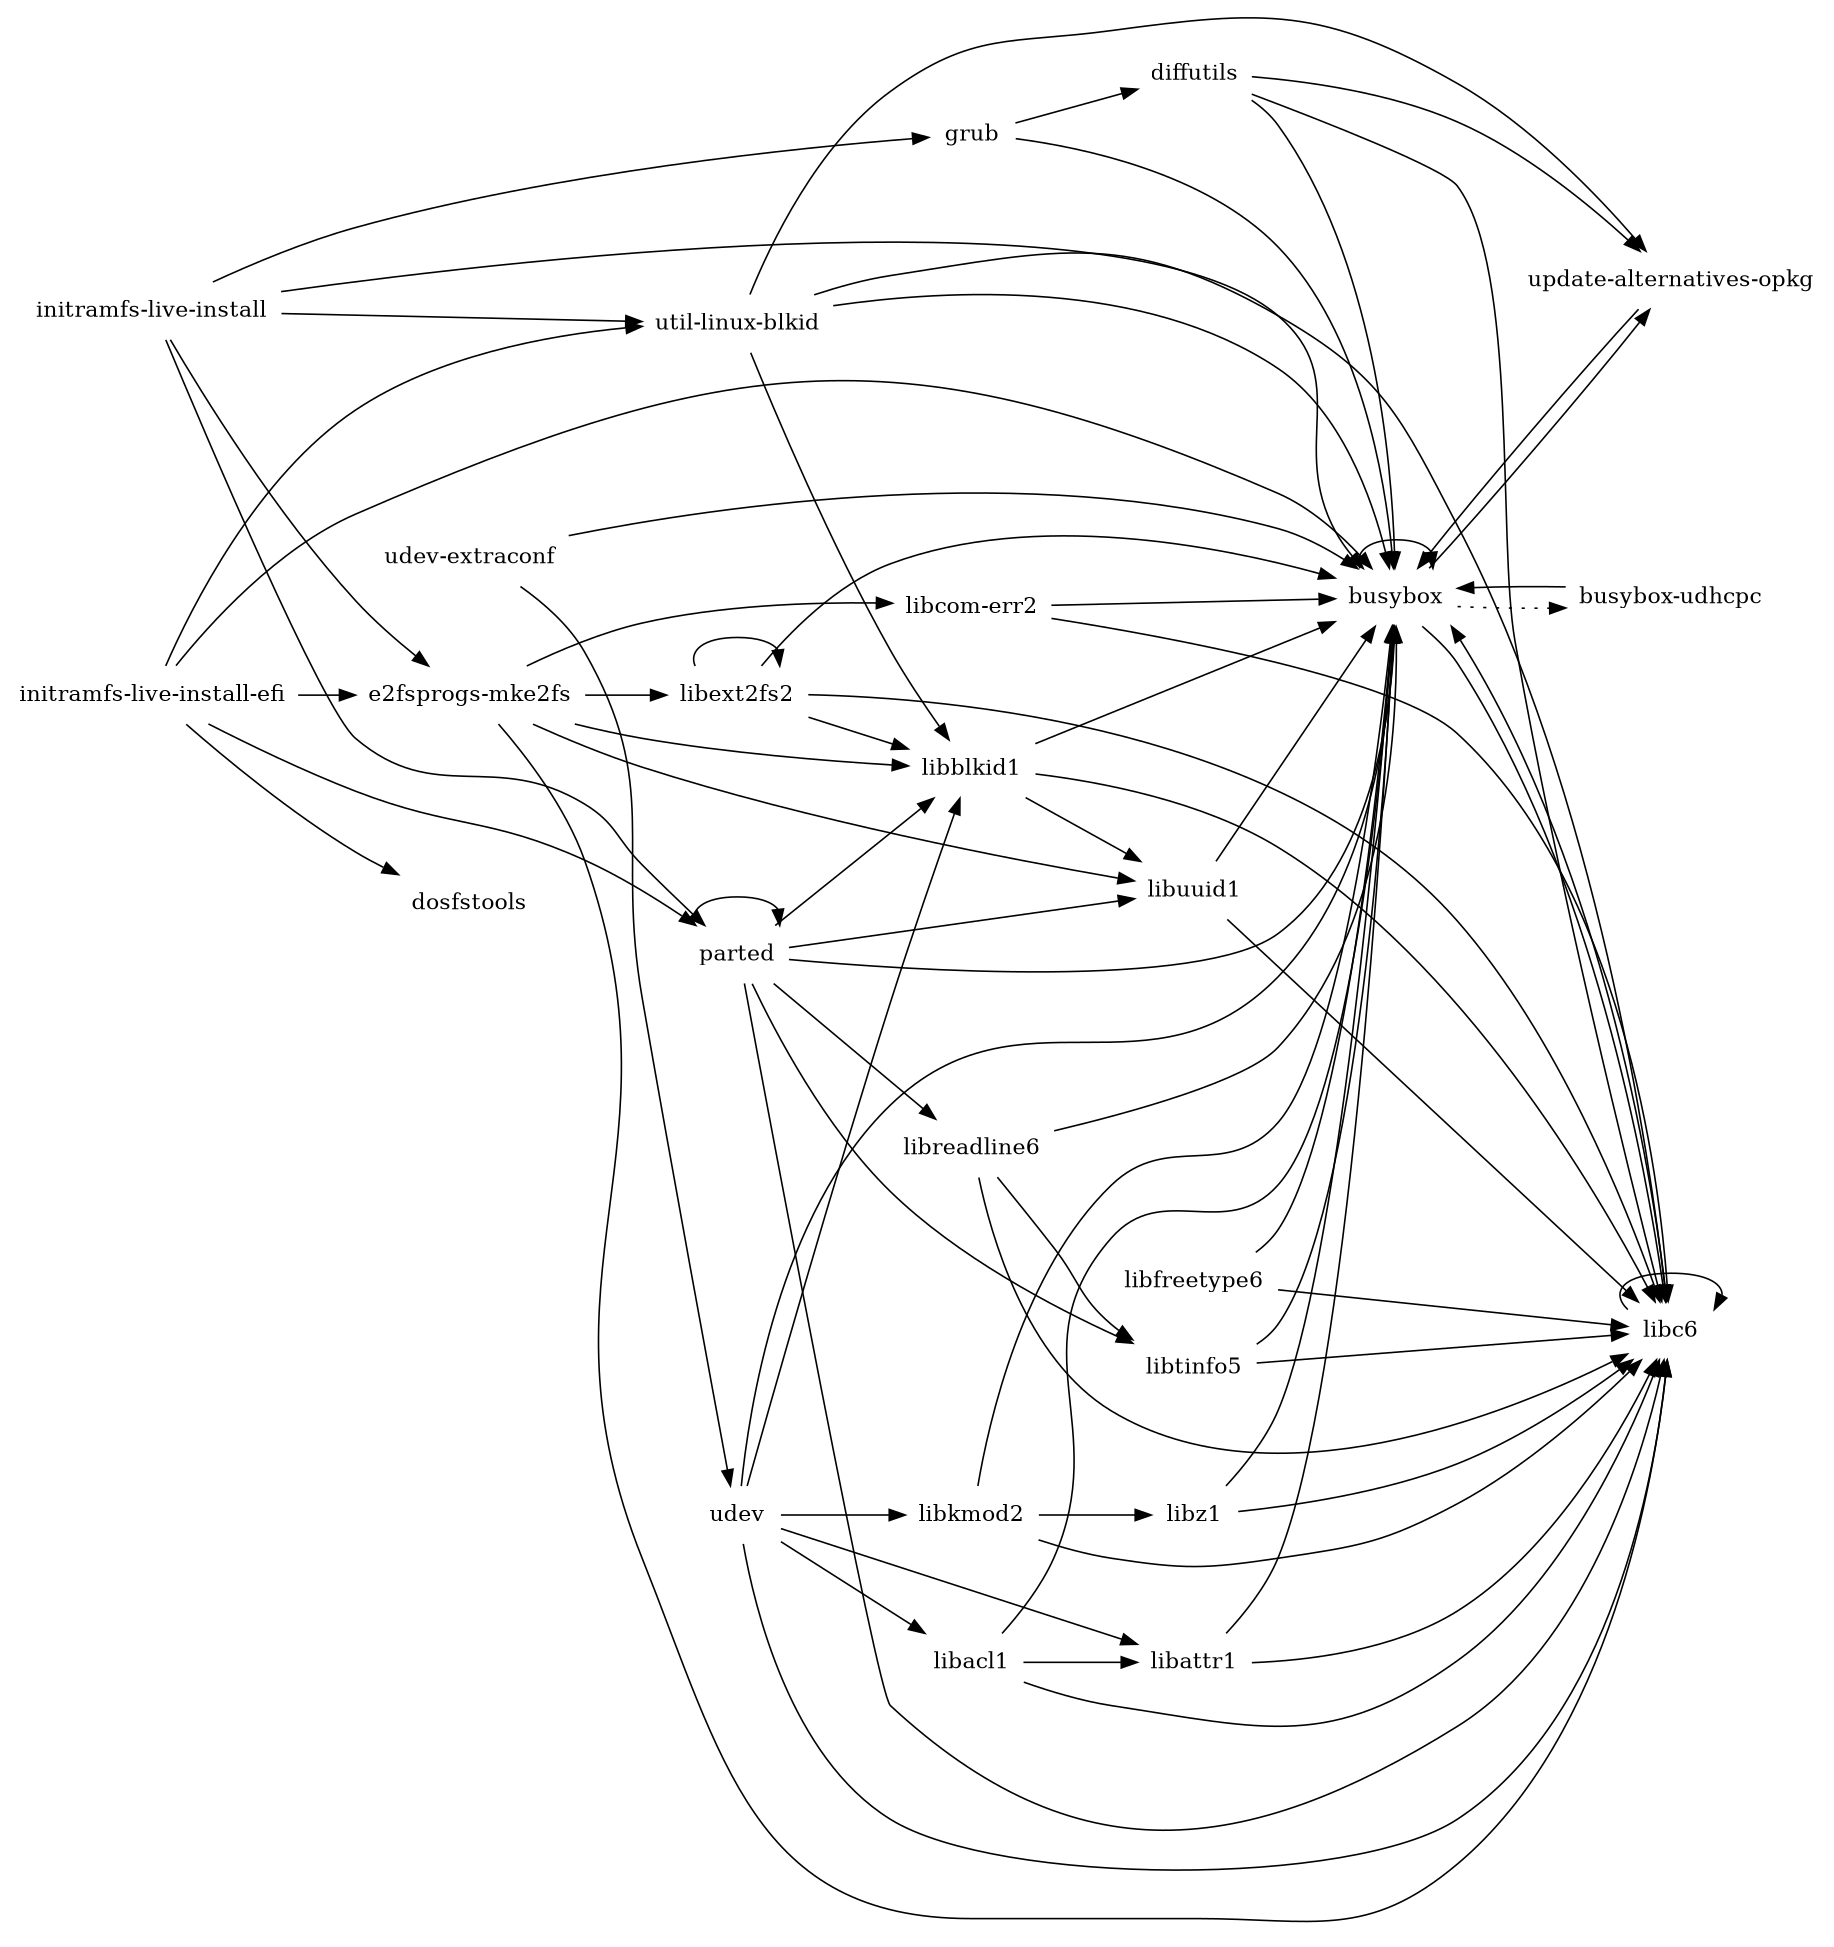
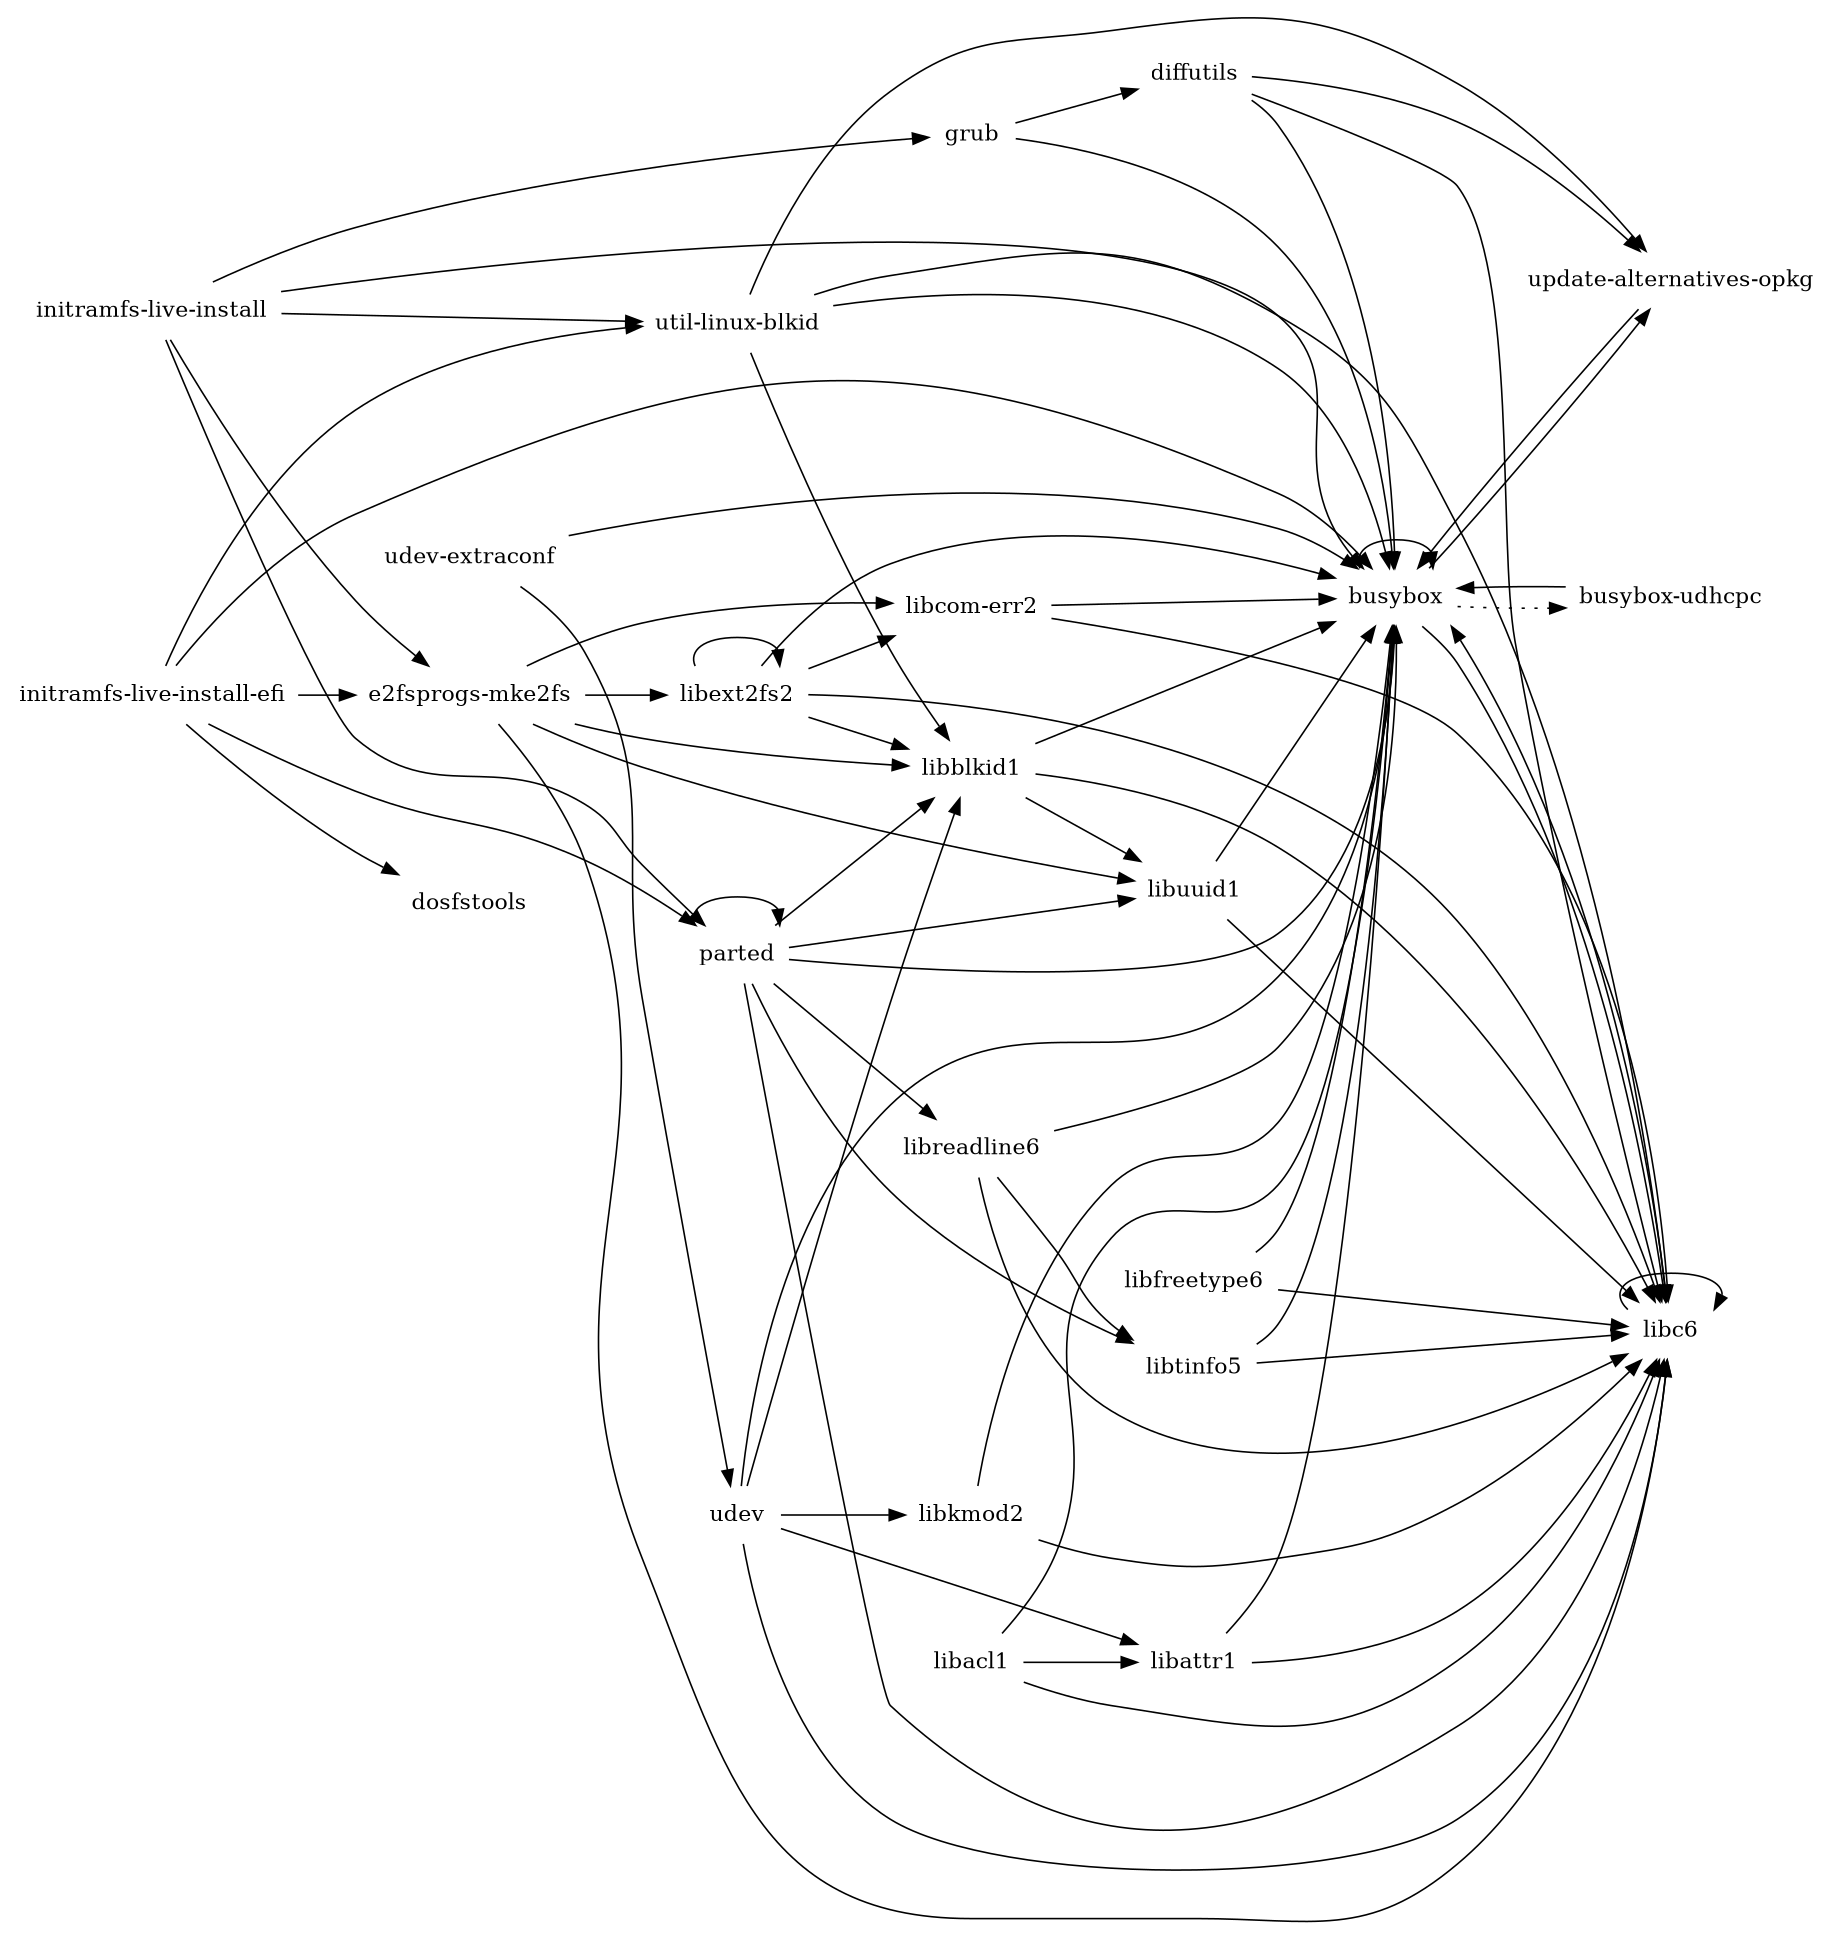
edge "libext2fs2" -> "libcom-err2": added
node "libz1": removed
edge "udev" -> "libacl1": removed
